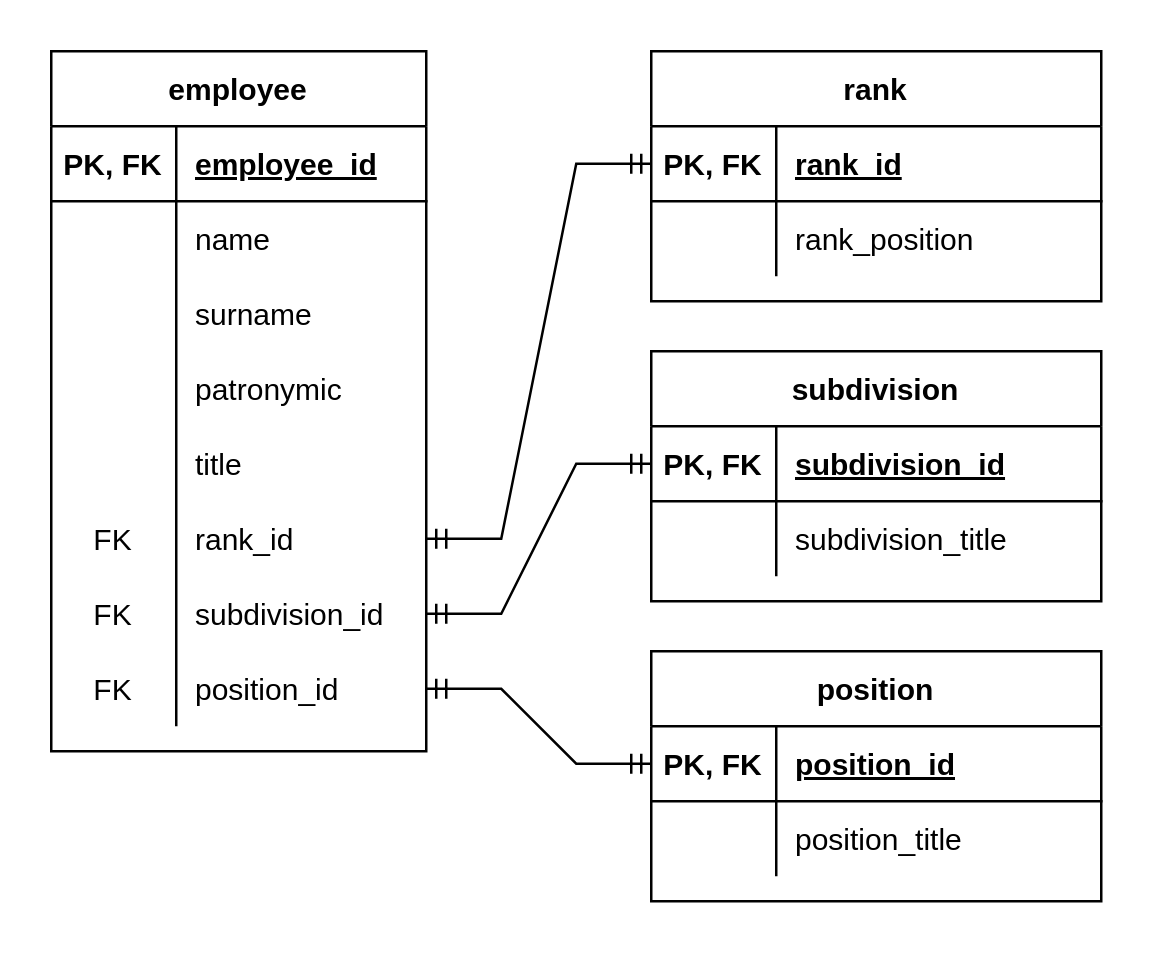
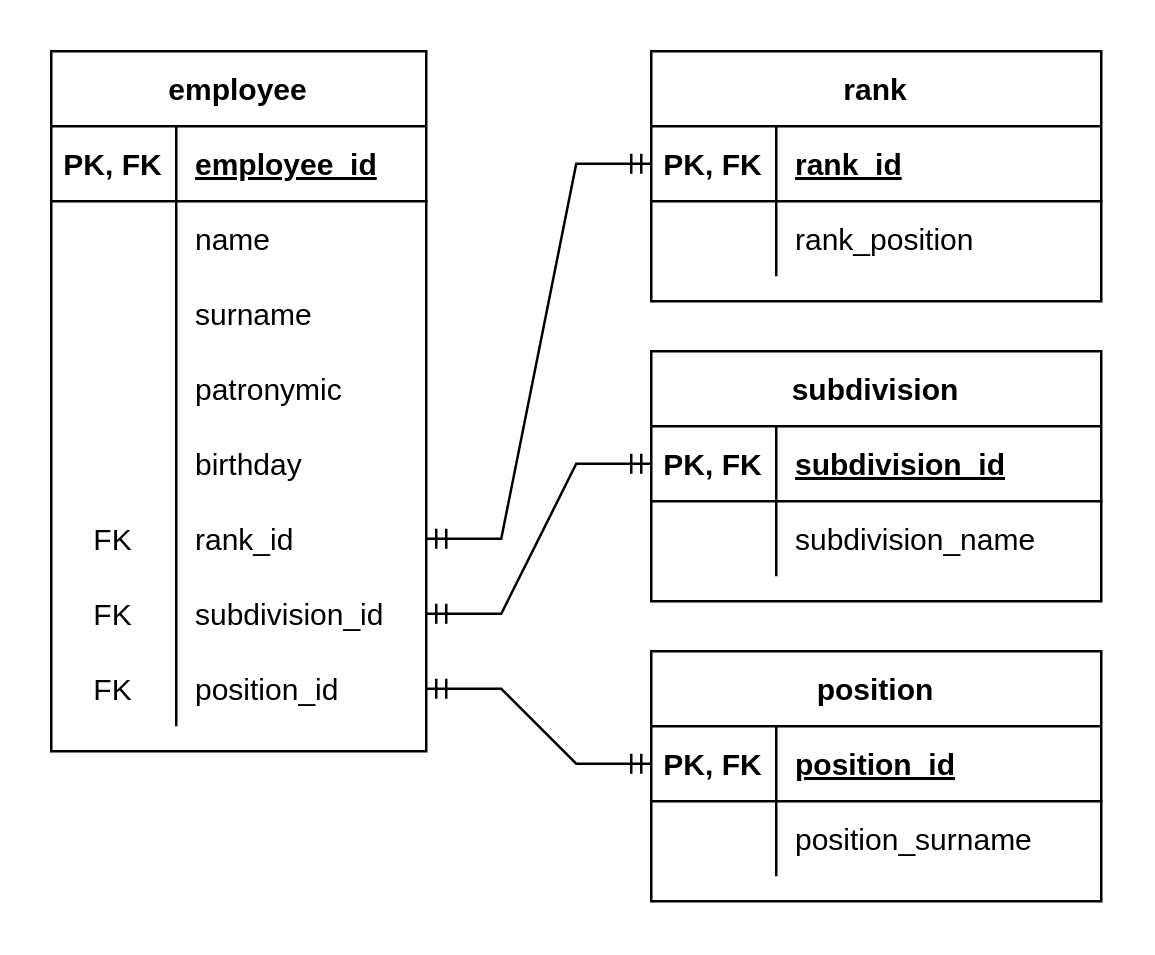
node "title": label "title" -> "birthday"
node "subdivision_title": label "subdivision_title" -> "subdivision_name"
node "position_title": label "position_title" -> "position_surname"
